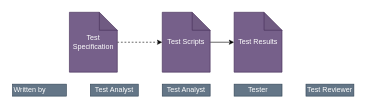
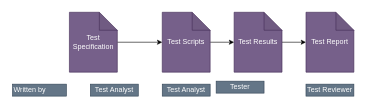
edge "Test Specification" -> "Test Scripts": style dashed -> solid
edge "Test Results" -> "Test Report": added
node "Test Report": added
node "Tester": moved (258, 90) -> (240, 87)
